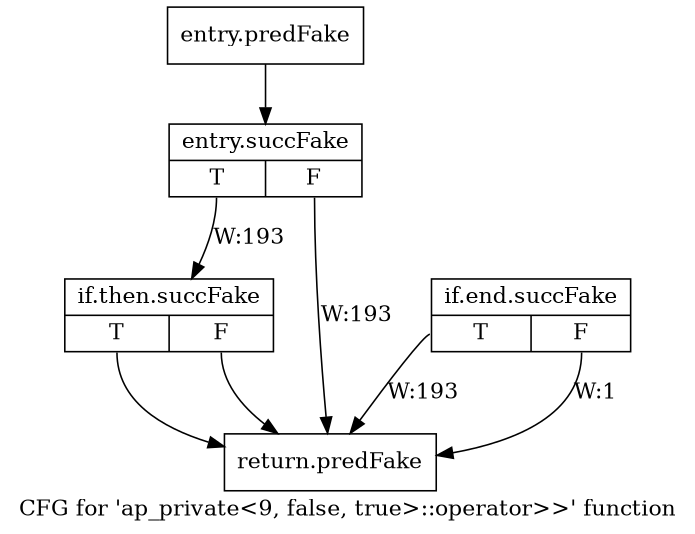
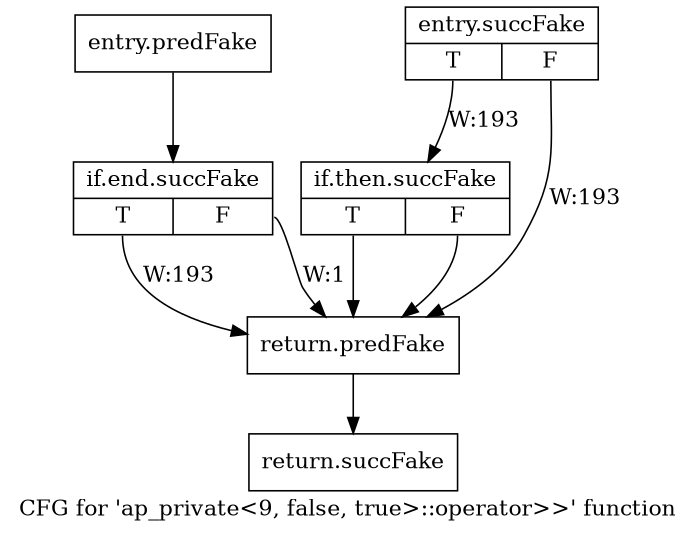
edge "entry.predFake" -> "entry.succFake": now "entry.predFake" -> "if.end.succFake"
node "return.succFake": added
